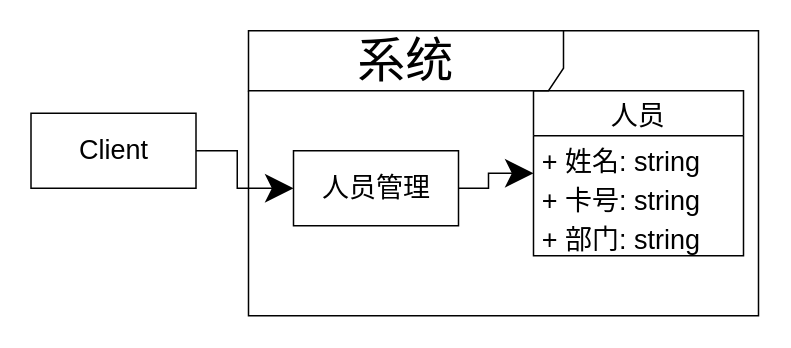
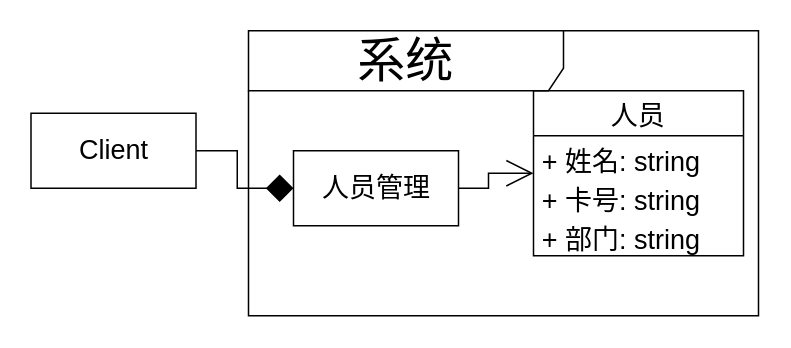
edge "人员管理" -> "人员": arrowhead classic -> open
edge "Client" -> "人员管理": arrowhead classic -> diamond
